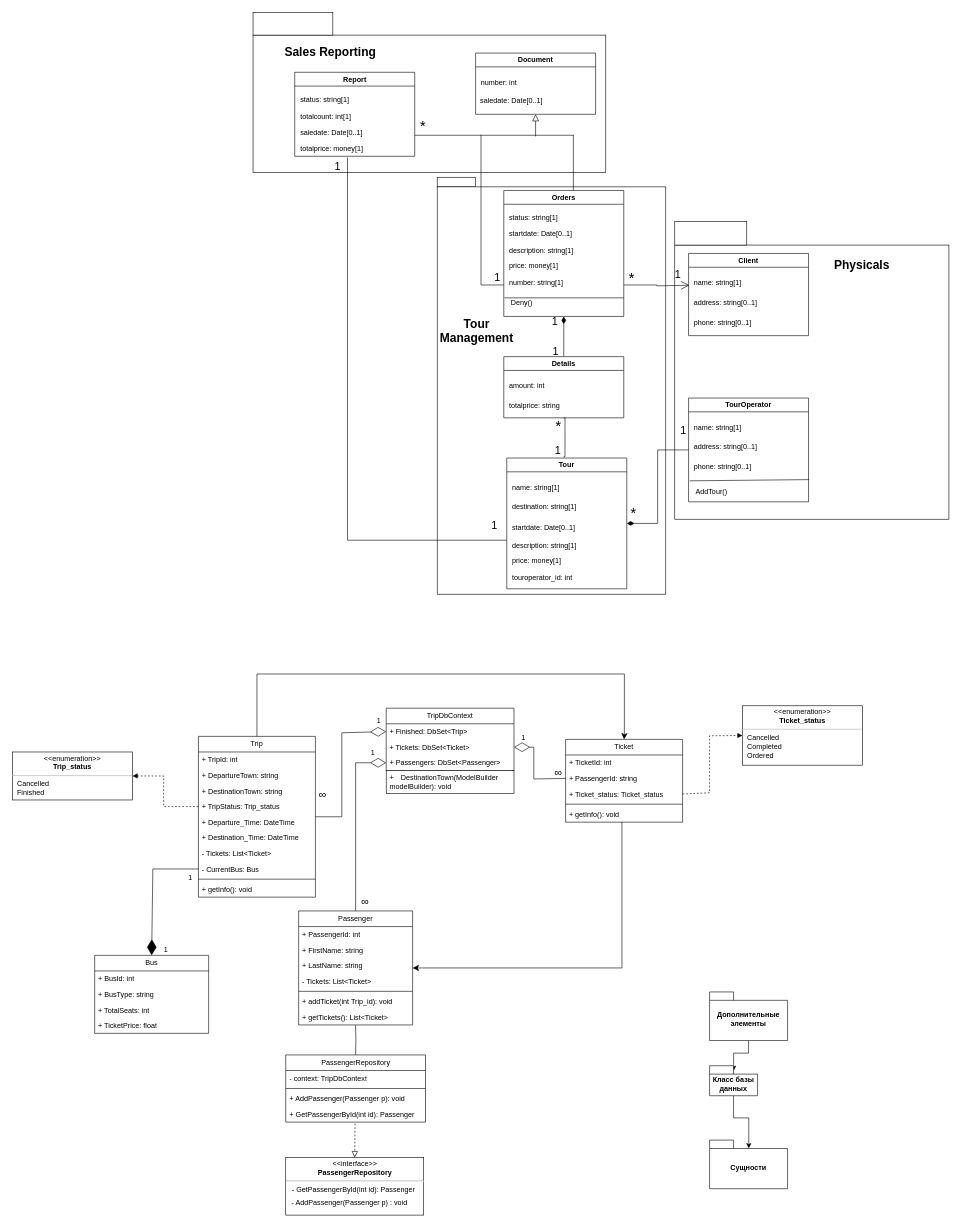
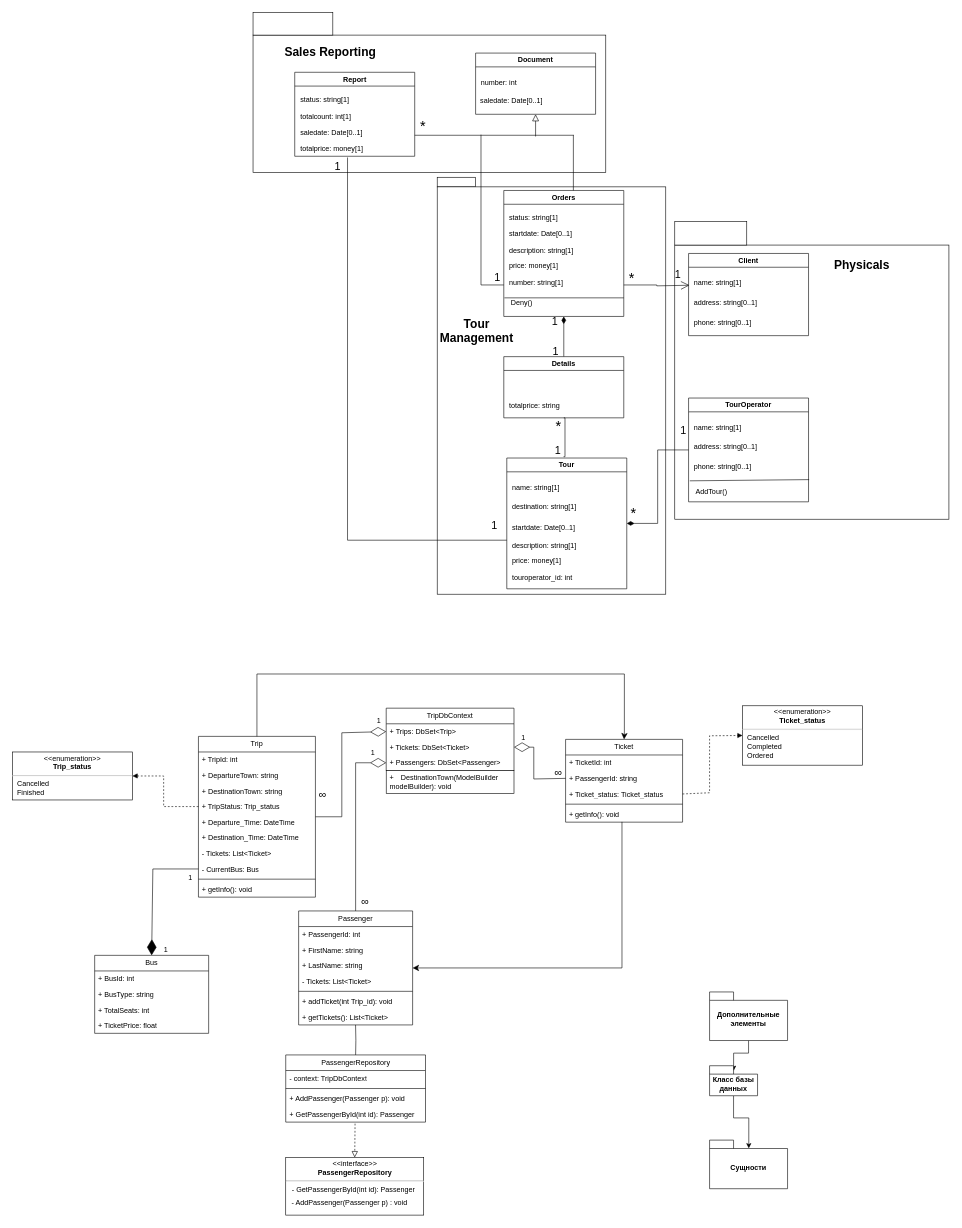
node "amount: int": removed
node "+ Finished: DbSet<Trip>": label "+ Finished: DbSet<Trip>" -> "+ Trips: DbSet<Trip>"
